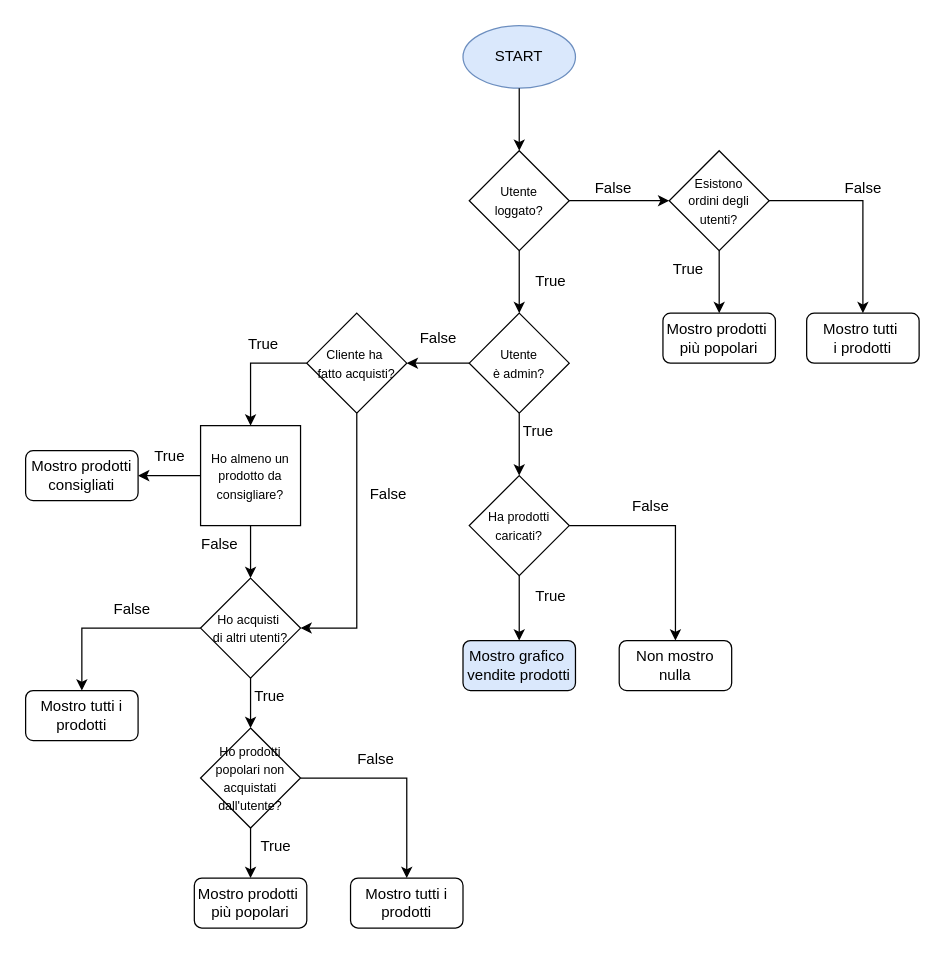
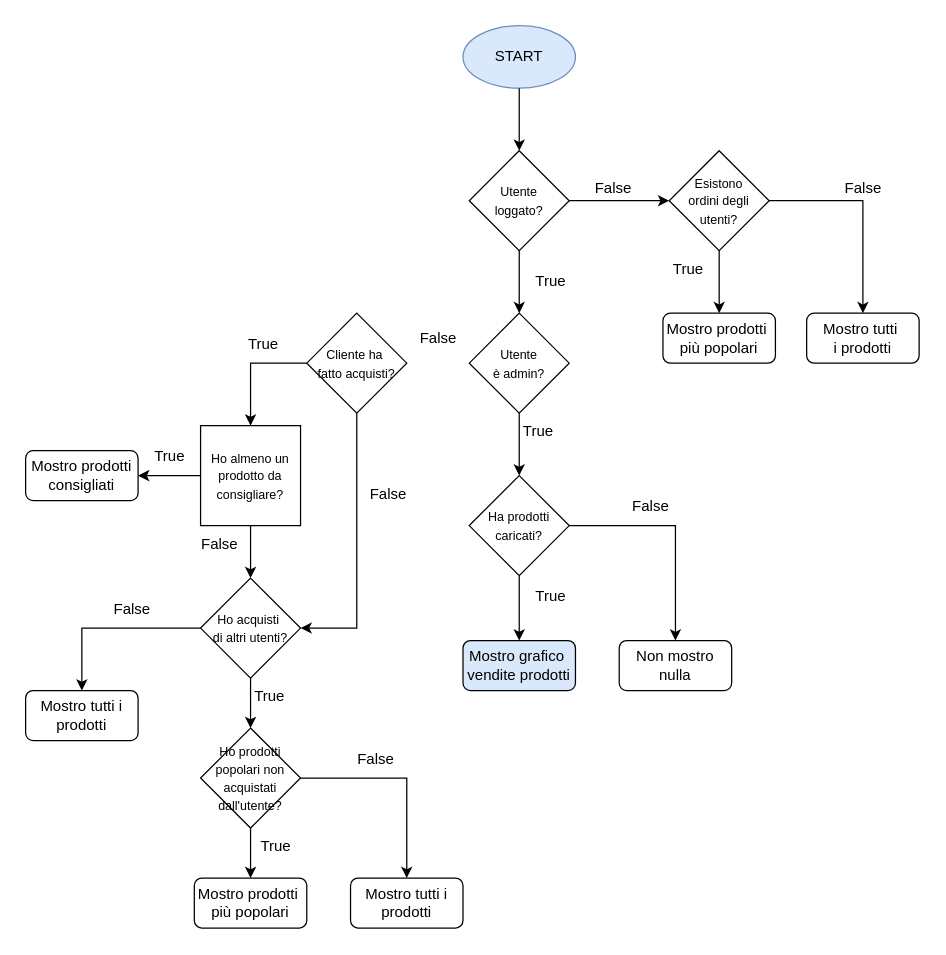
edge "Utente è admin?" -> "Cliente ha fatto acquisti?": removed
